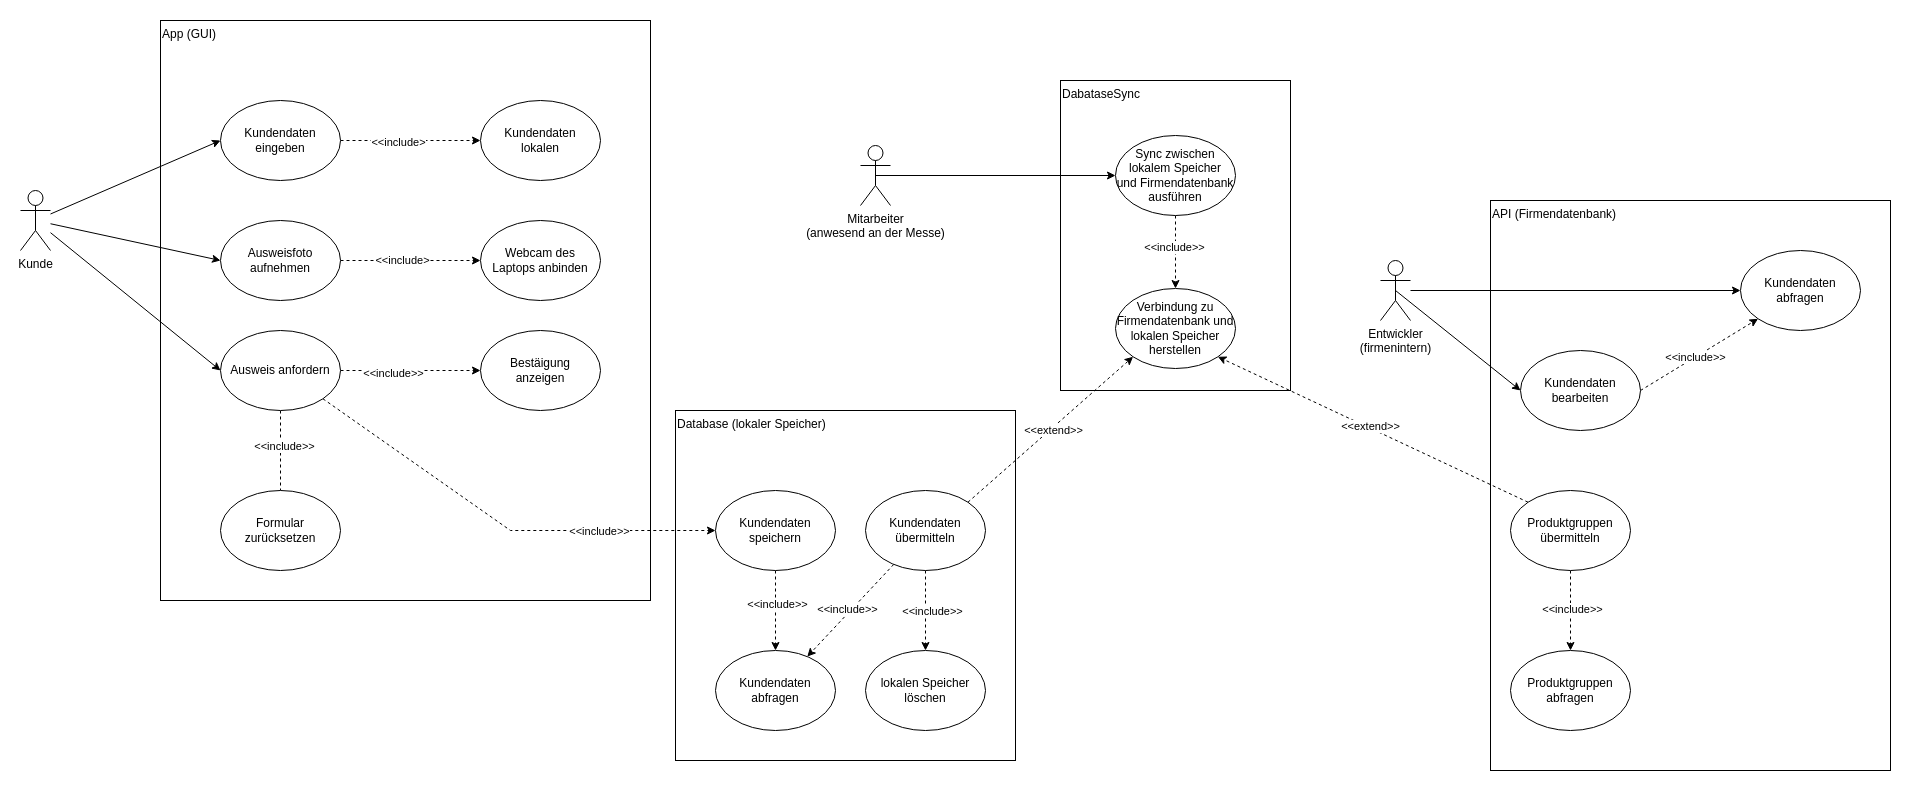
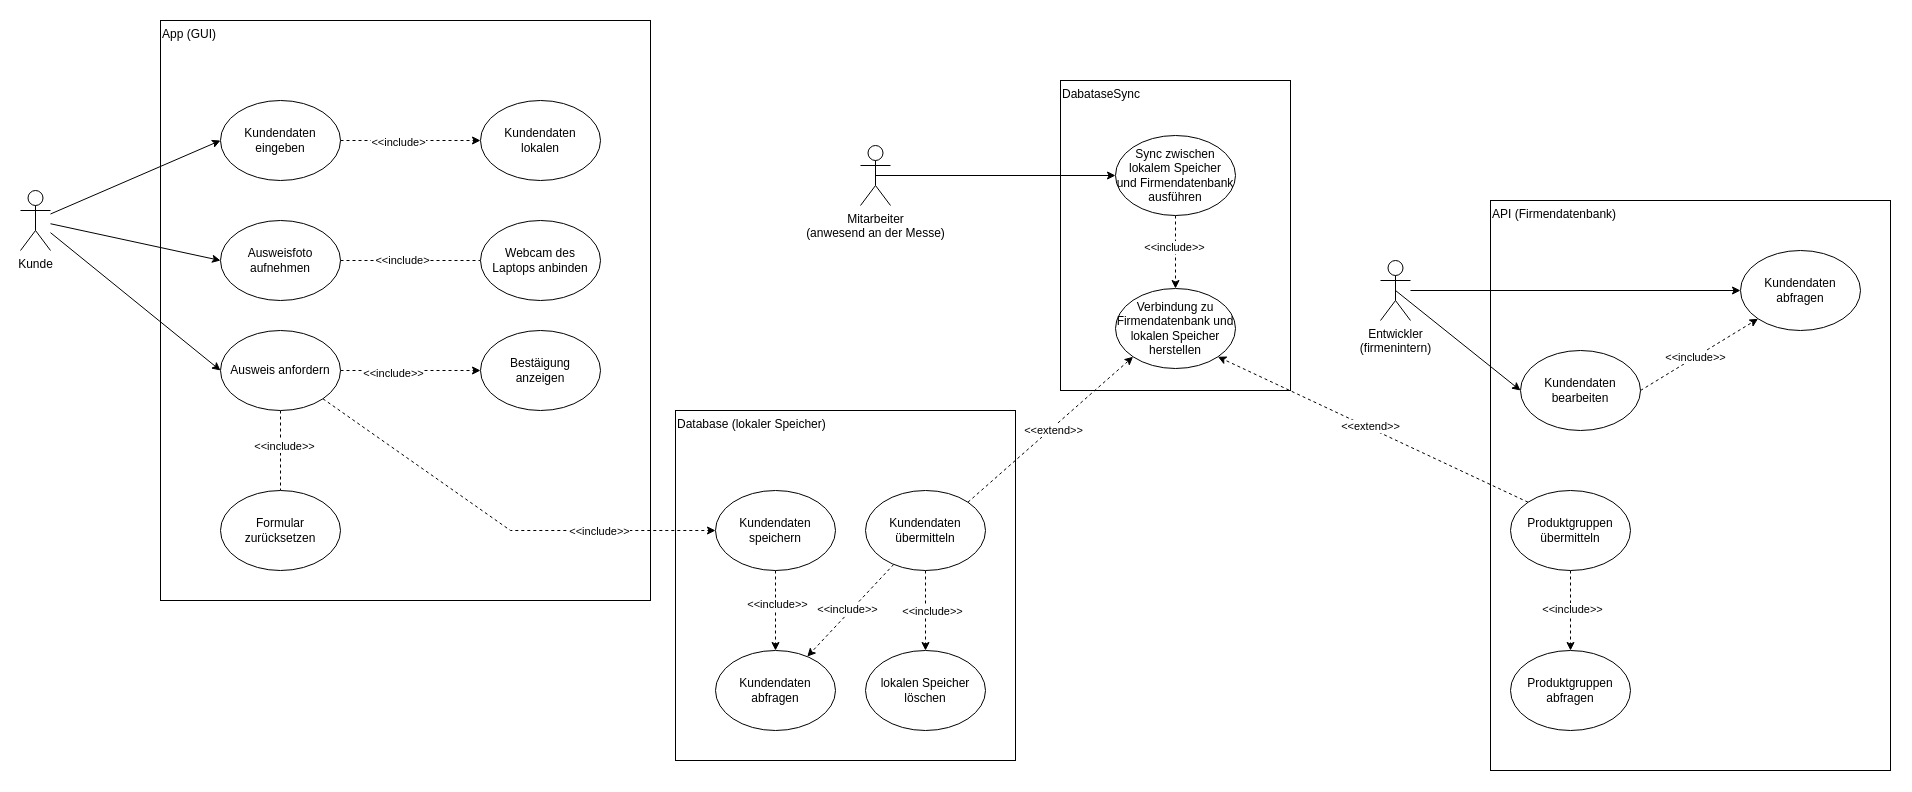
edge "Ausweisfoto aufnehmen" -> "Webcam des Laptops anbinden": arrowhead classic -> none
